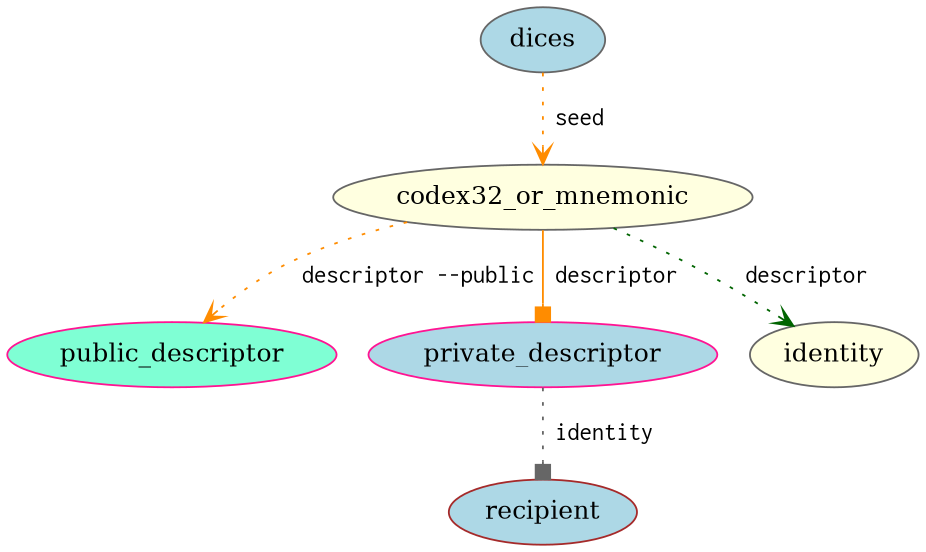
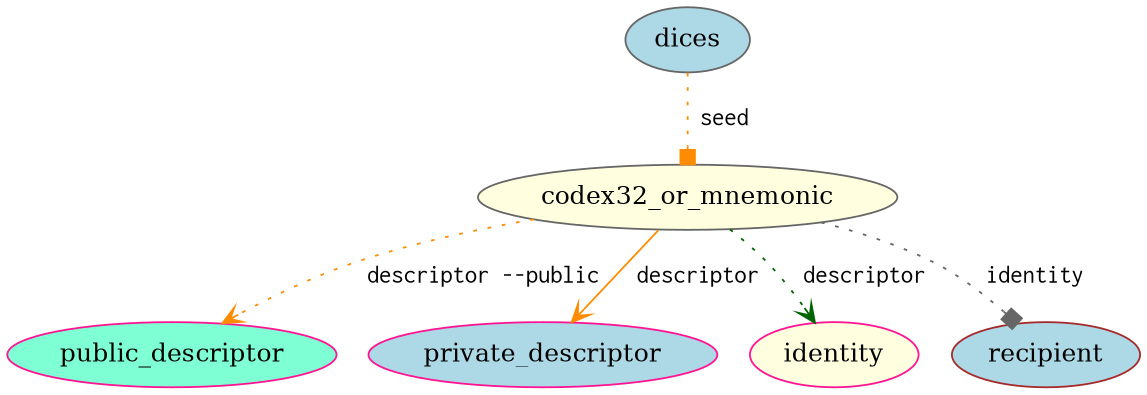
edge "dices" -> "codex32_or_mnemonic": arrowhead vee -> box
edge "codex32_or_mnemonic" -> "private_descriptor": arrowhead box -> vee
node "identity": color gray40 -> deeppink
edge "private_descriptor" -> "recipient": now "codex32_or_mnemonic" -> "recipient"
